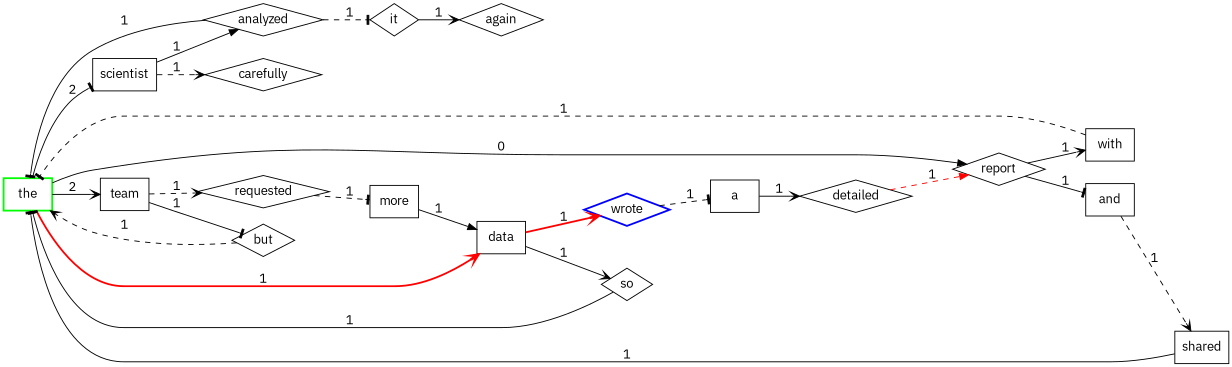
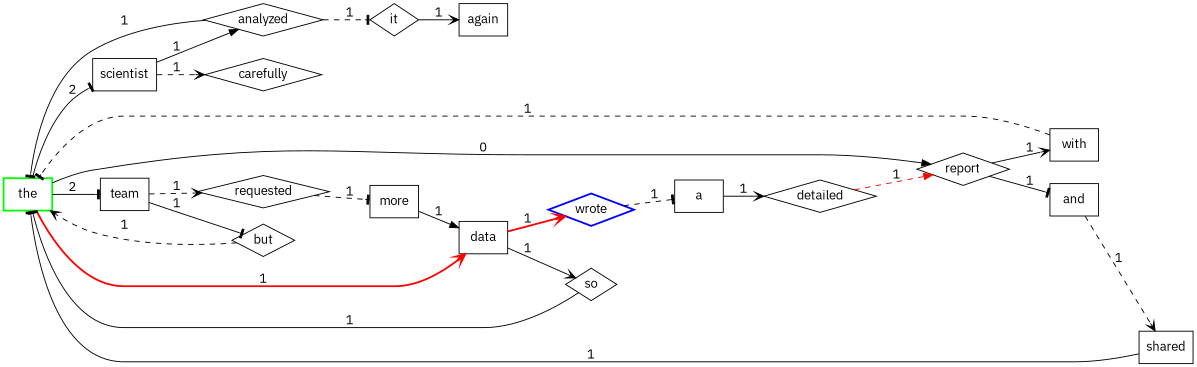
node "again": shape diamond -> box
edge "the" -> "team": arrowhead vee -> tee
